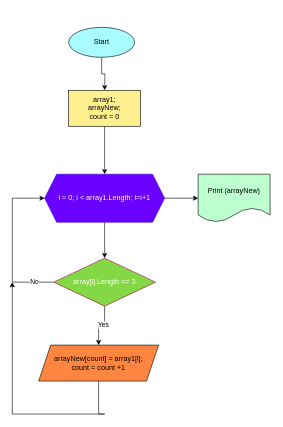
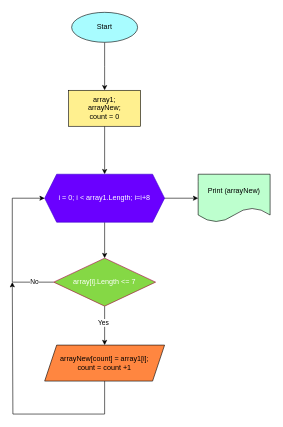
node "Start": moved (102, 42) -> (105, 27)
node "i = 0; i < array1.Length; i=i+1": label "i = 0; i < array1.Length; i=i+1" -> "i = 0; i < array1.Length; i=i+8"
node "array[i].Length <= 3": label "array[i].Length <= 3" -> "array[i].Length <= 7"
node "arrayNew[count] = array1[i]; count = count +1": moved (99, 363) -> (105, 363)
